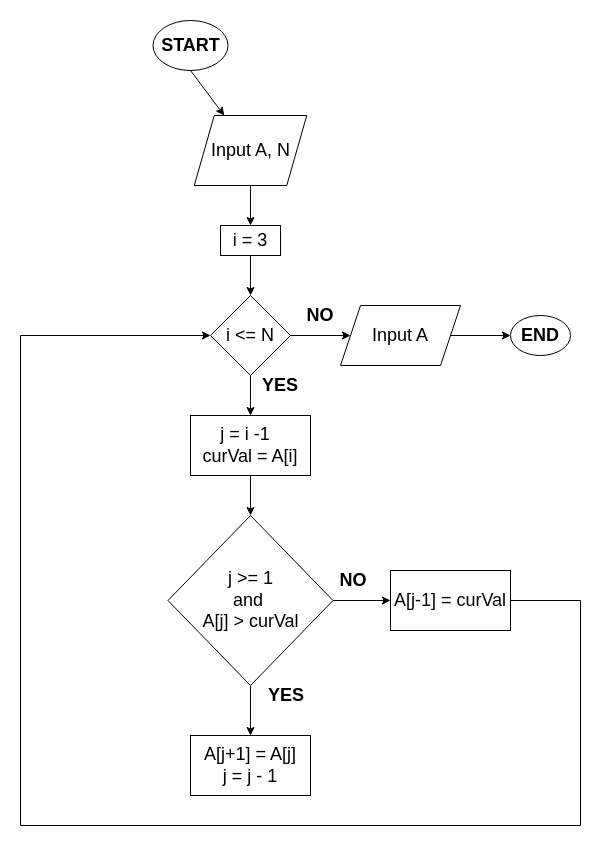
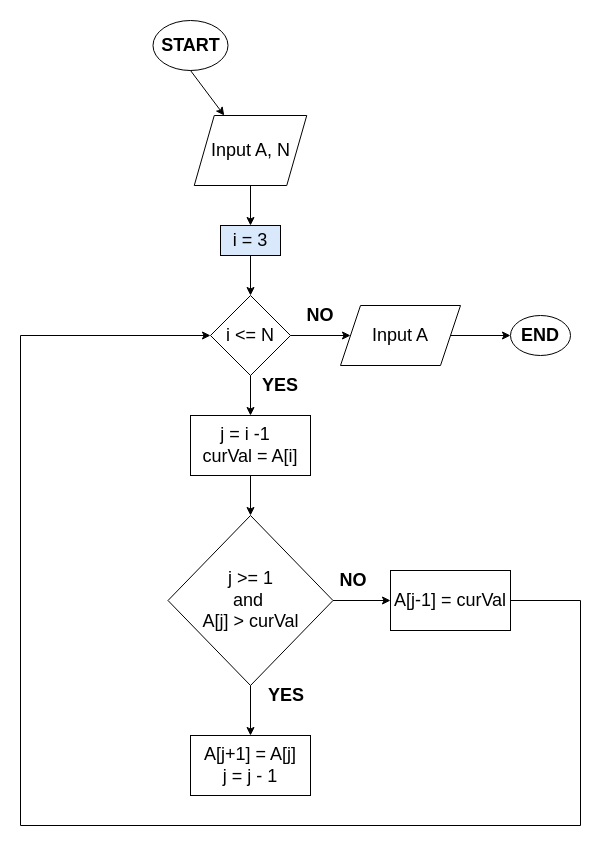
node "i = 3": fillcolor #ffffff -> #dae8fc
